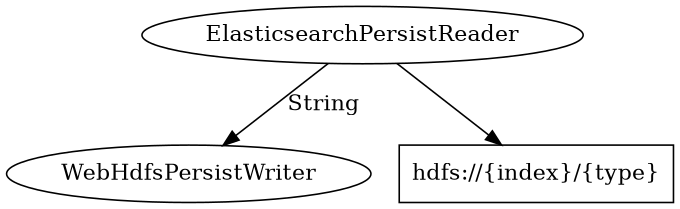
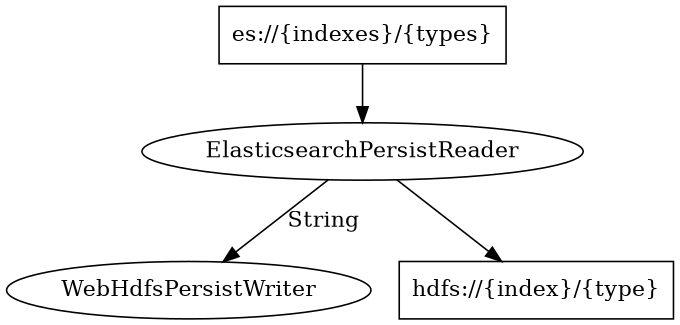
node "es://{indexes}/{types}": added
